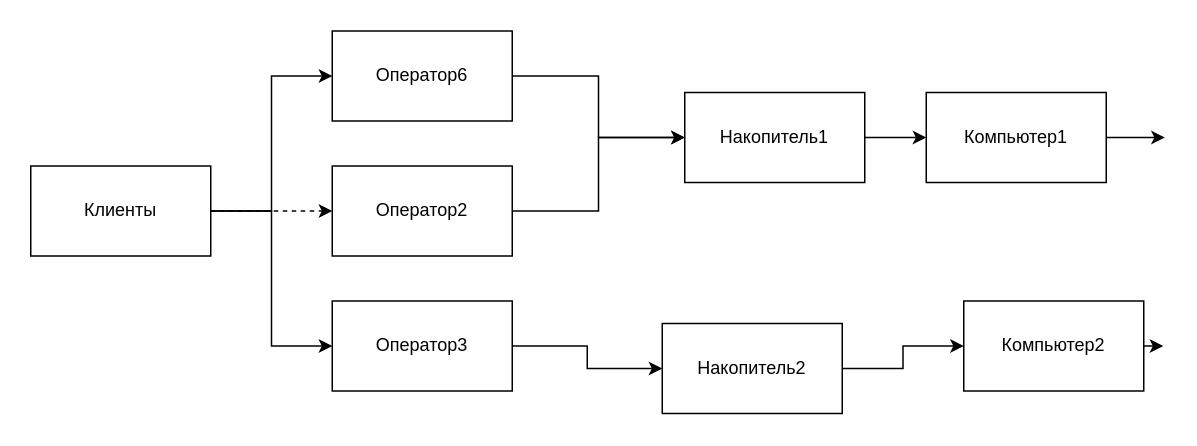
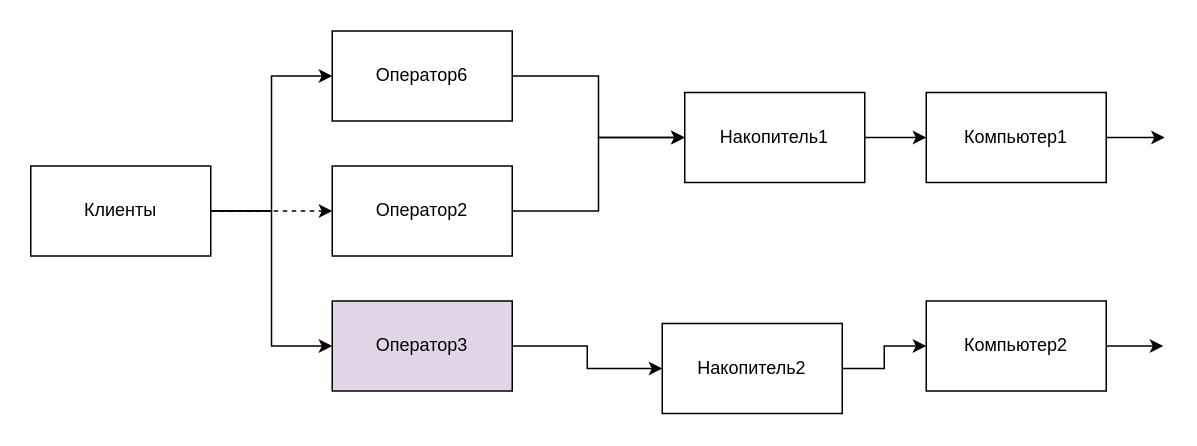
node "Оператор3": fillcolor #ffffff -> #e1d5e7
node "Компьютер2": moved (1054, 346) -> (1016, 346)
